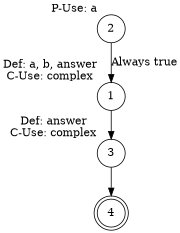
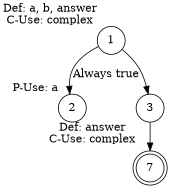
edge "2 P-Use: a" -> "1 Def: a, b, answer C-Use: complex": reversed
node "4": label "4" -> "7"
